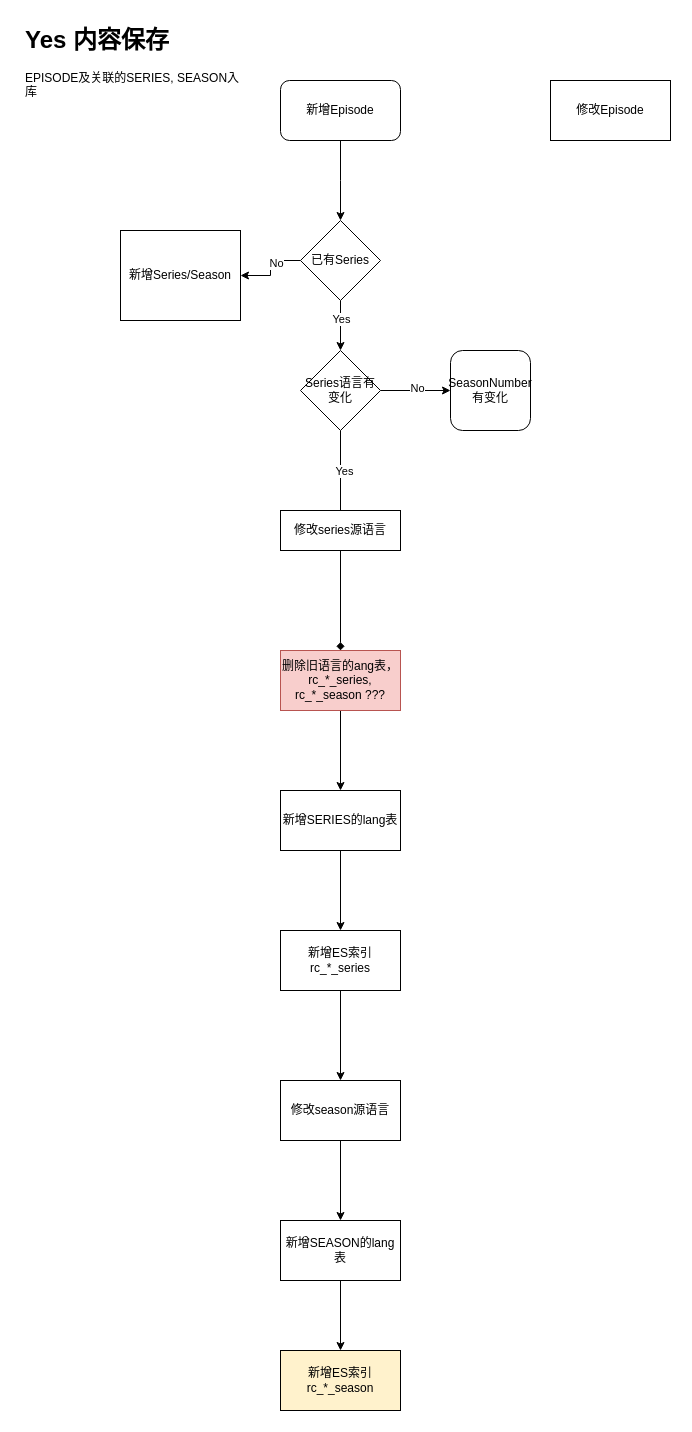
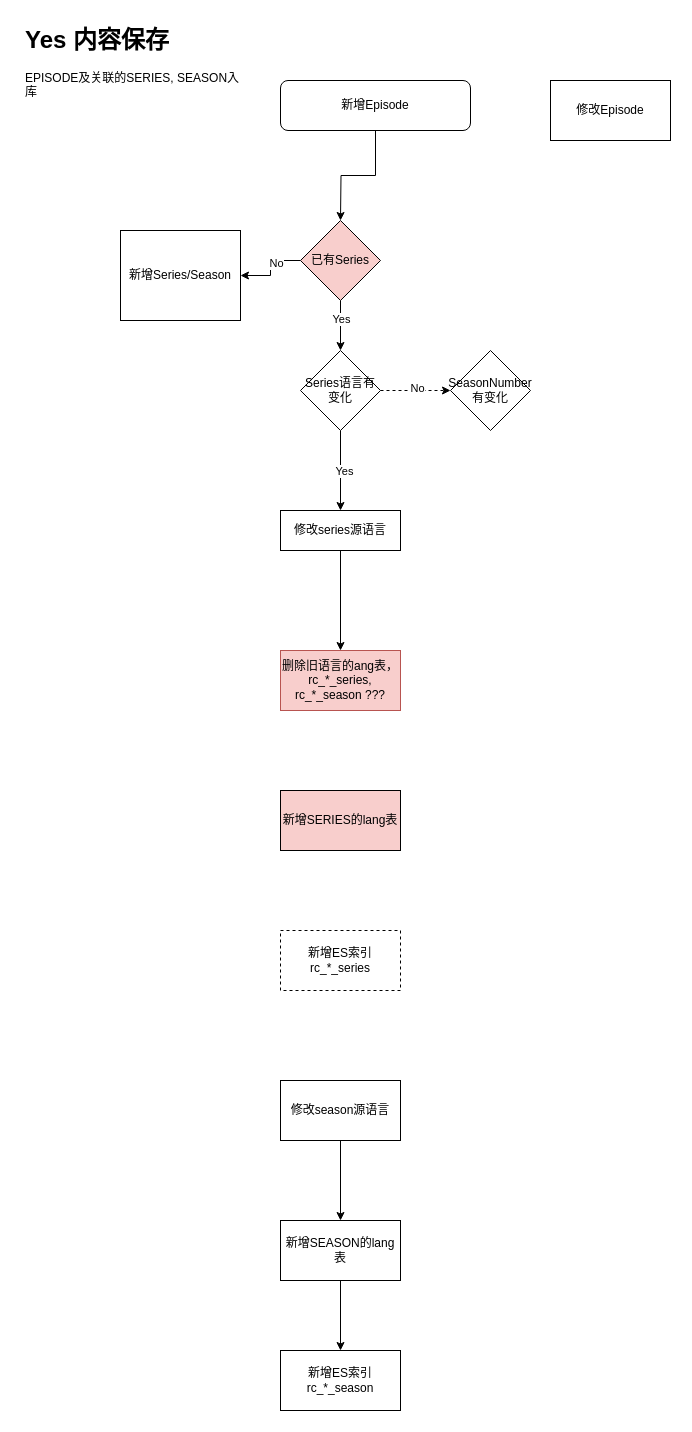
node "新增Episode": size 120x60 -> 190x50
node "已有Series": fillcolor #ffffff -> #f8cecc
edge "Series语言有变化" -> "SeasonNumber有变化": style solid -> dashed
node "SeasonNumber有变化": shape rounded rectangle -> diamond
edge "Series语言有变化" -- "修改series源语言": arrowhead none -> classic
edge "修改series源语言" -> "删除旧语言的ang表，rc_*_series, rc_*_season ???": arrowhead diamond -> classic
edge "删除旧语言的ang表，rc_*_series, rc_*_season ???" -> "新增SERIES的lang表": removed
node "新增SERIES的lang表": fillcolor #ffffff -> #f8cecc
edge "新增SERIES的lang表" -> "新增ES索引rc_*_series": removed
node "新增ES索引rc_*_series": style solid -> dashed
edge "新增ES索引rc_*_series" -> "修改season源语言": removed
node "新增ES索引rc_*_season": fillcolor #fff2cc -> #ffffff
